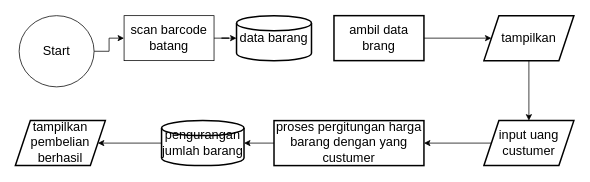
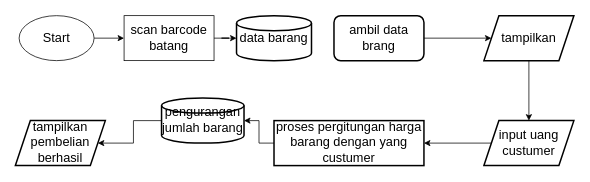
node "ambil data brang": shape rectangle -> rounded rectangle
node "Start": size 75x71 -> 75x45
node "pengurangan jumlah barang": moved (203, 143) -> (203, 120)
